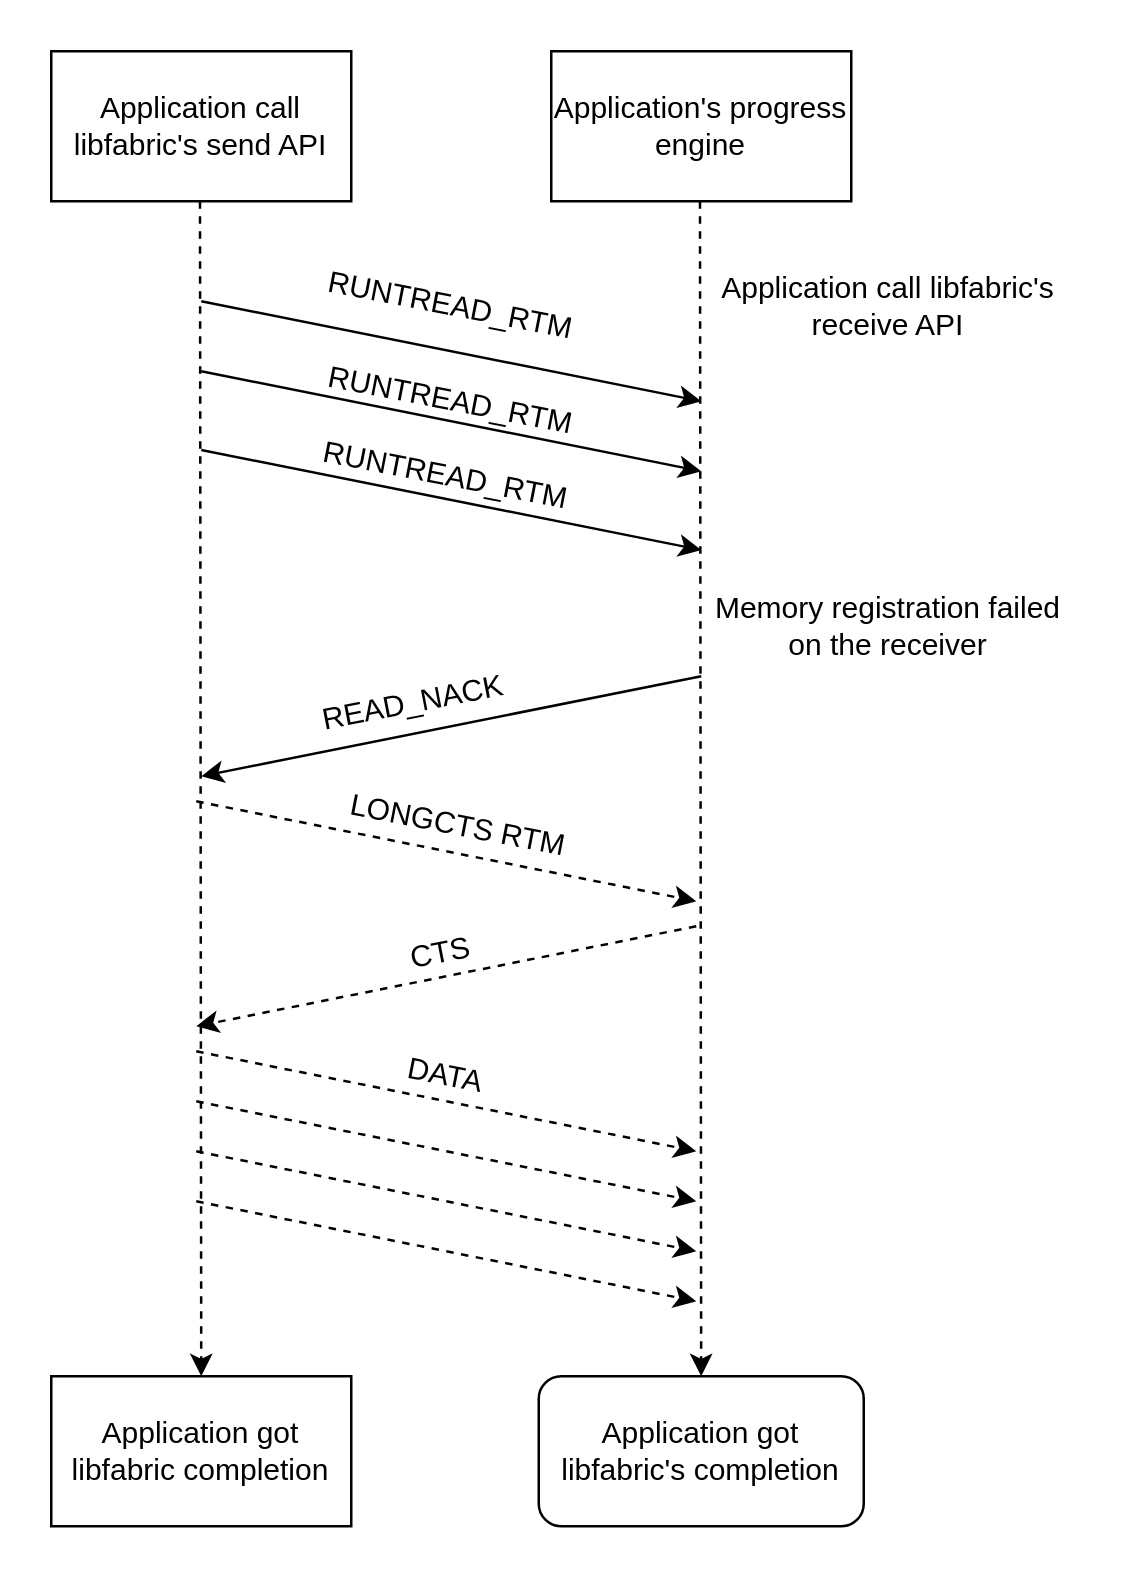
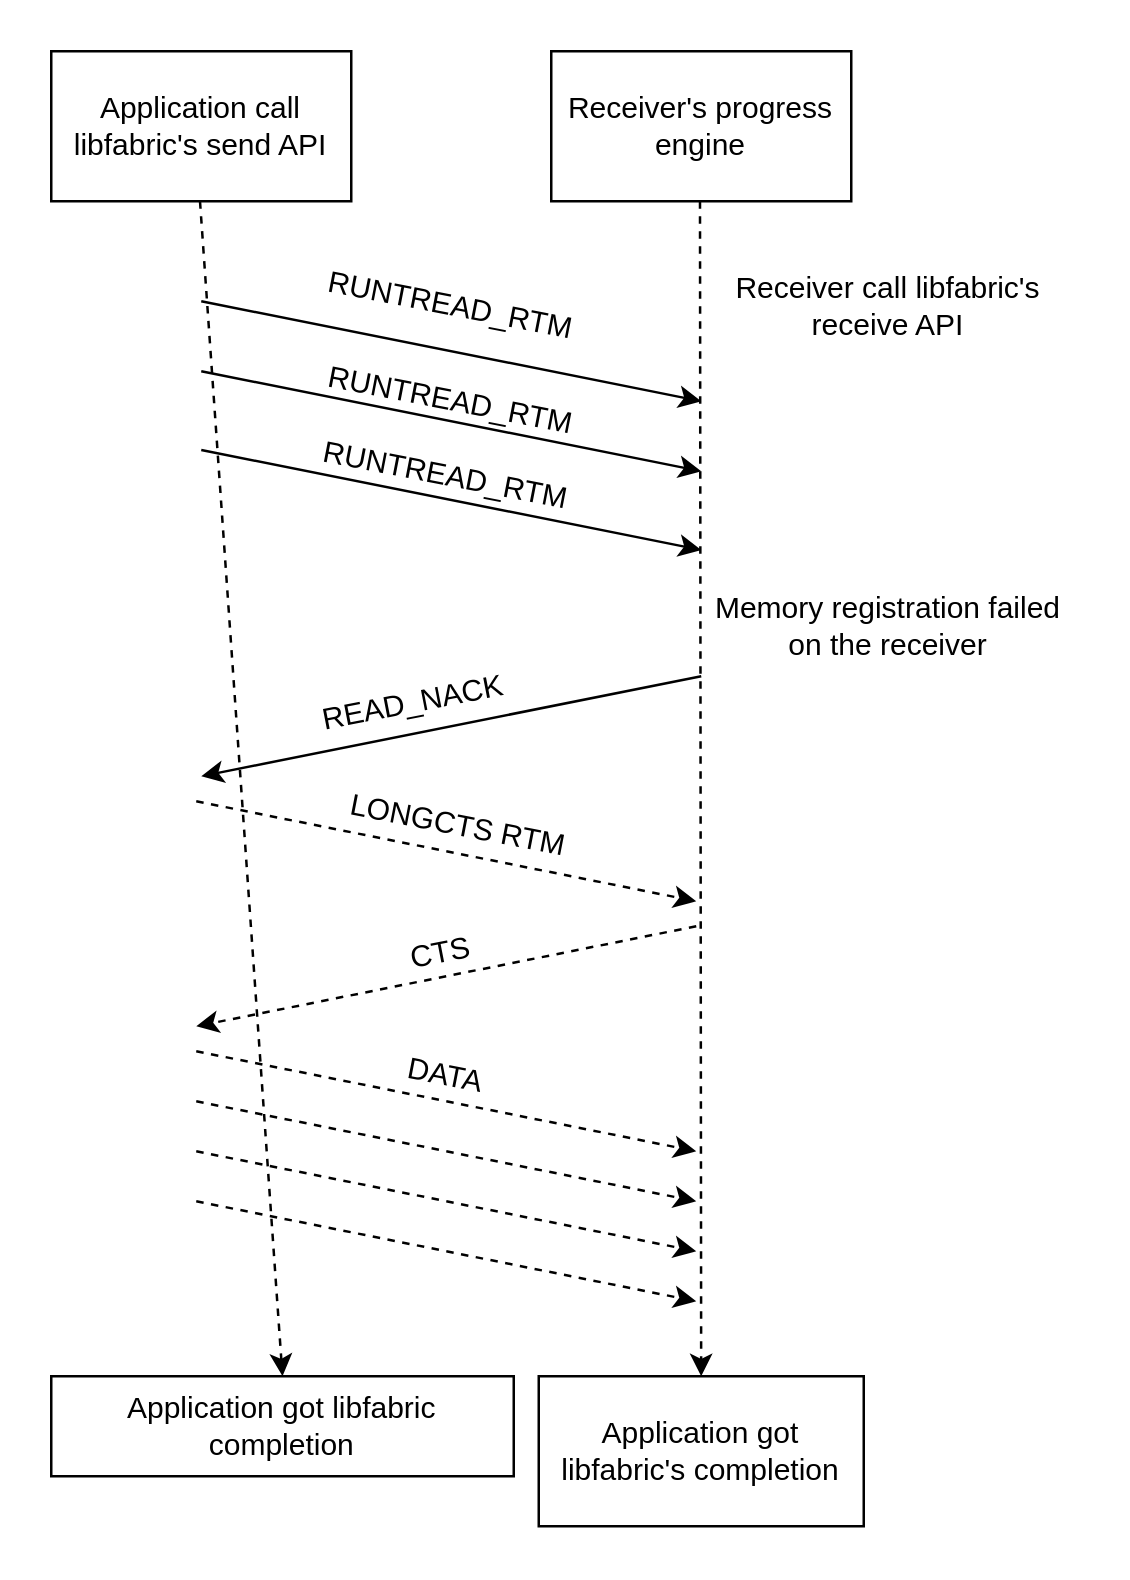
node "Application's progress engine": label "Application's progress engine" -> "Receiver's progress engine"
node "Application call libfabric's receive API": label "Application call libfabric's receive API" -> "Receiver call libfabric's receive API"
node "Application got libfabric completion": size 300x150 -> 463x100
node "Application got libfabric's completion": shape rounded rectangle -> rectangle
